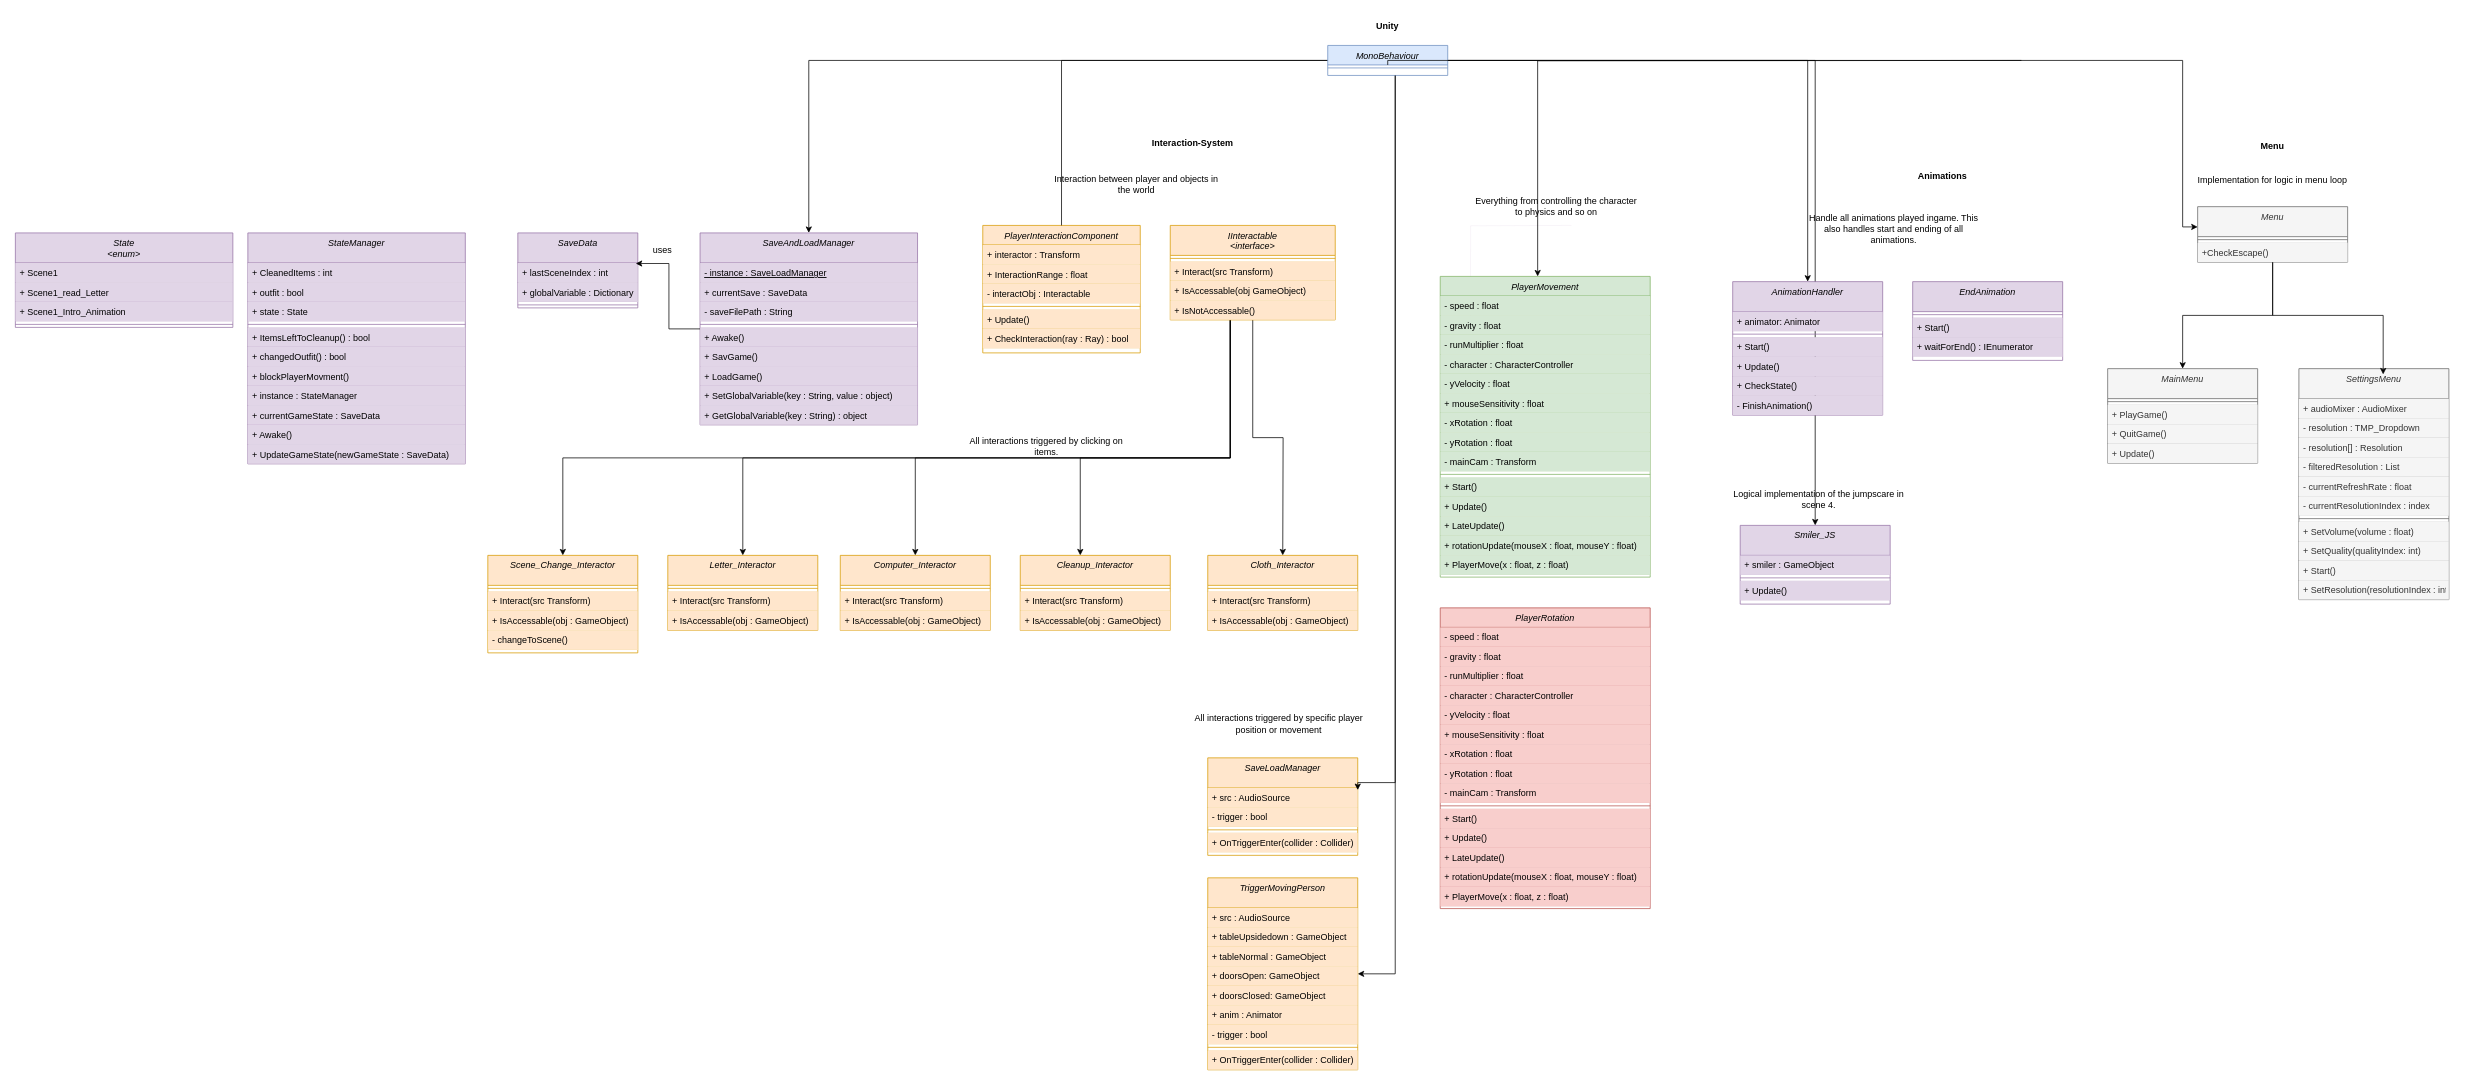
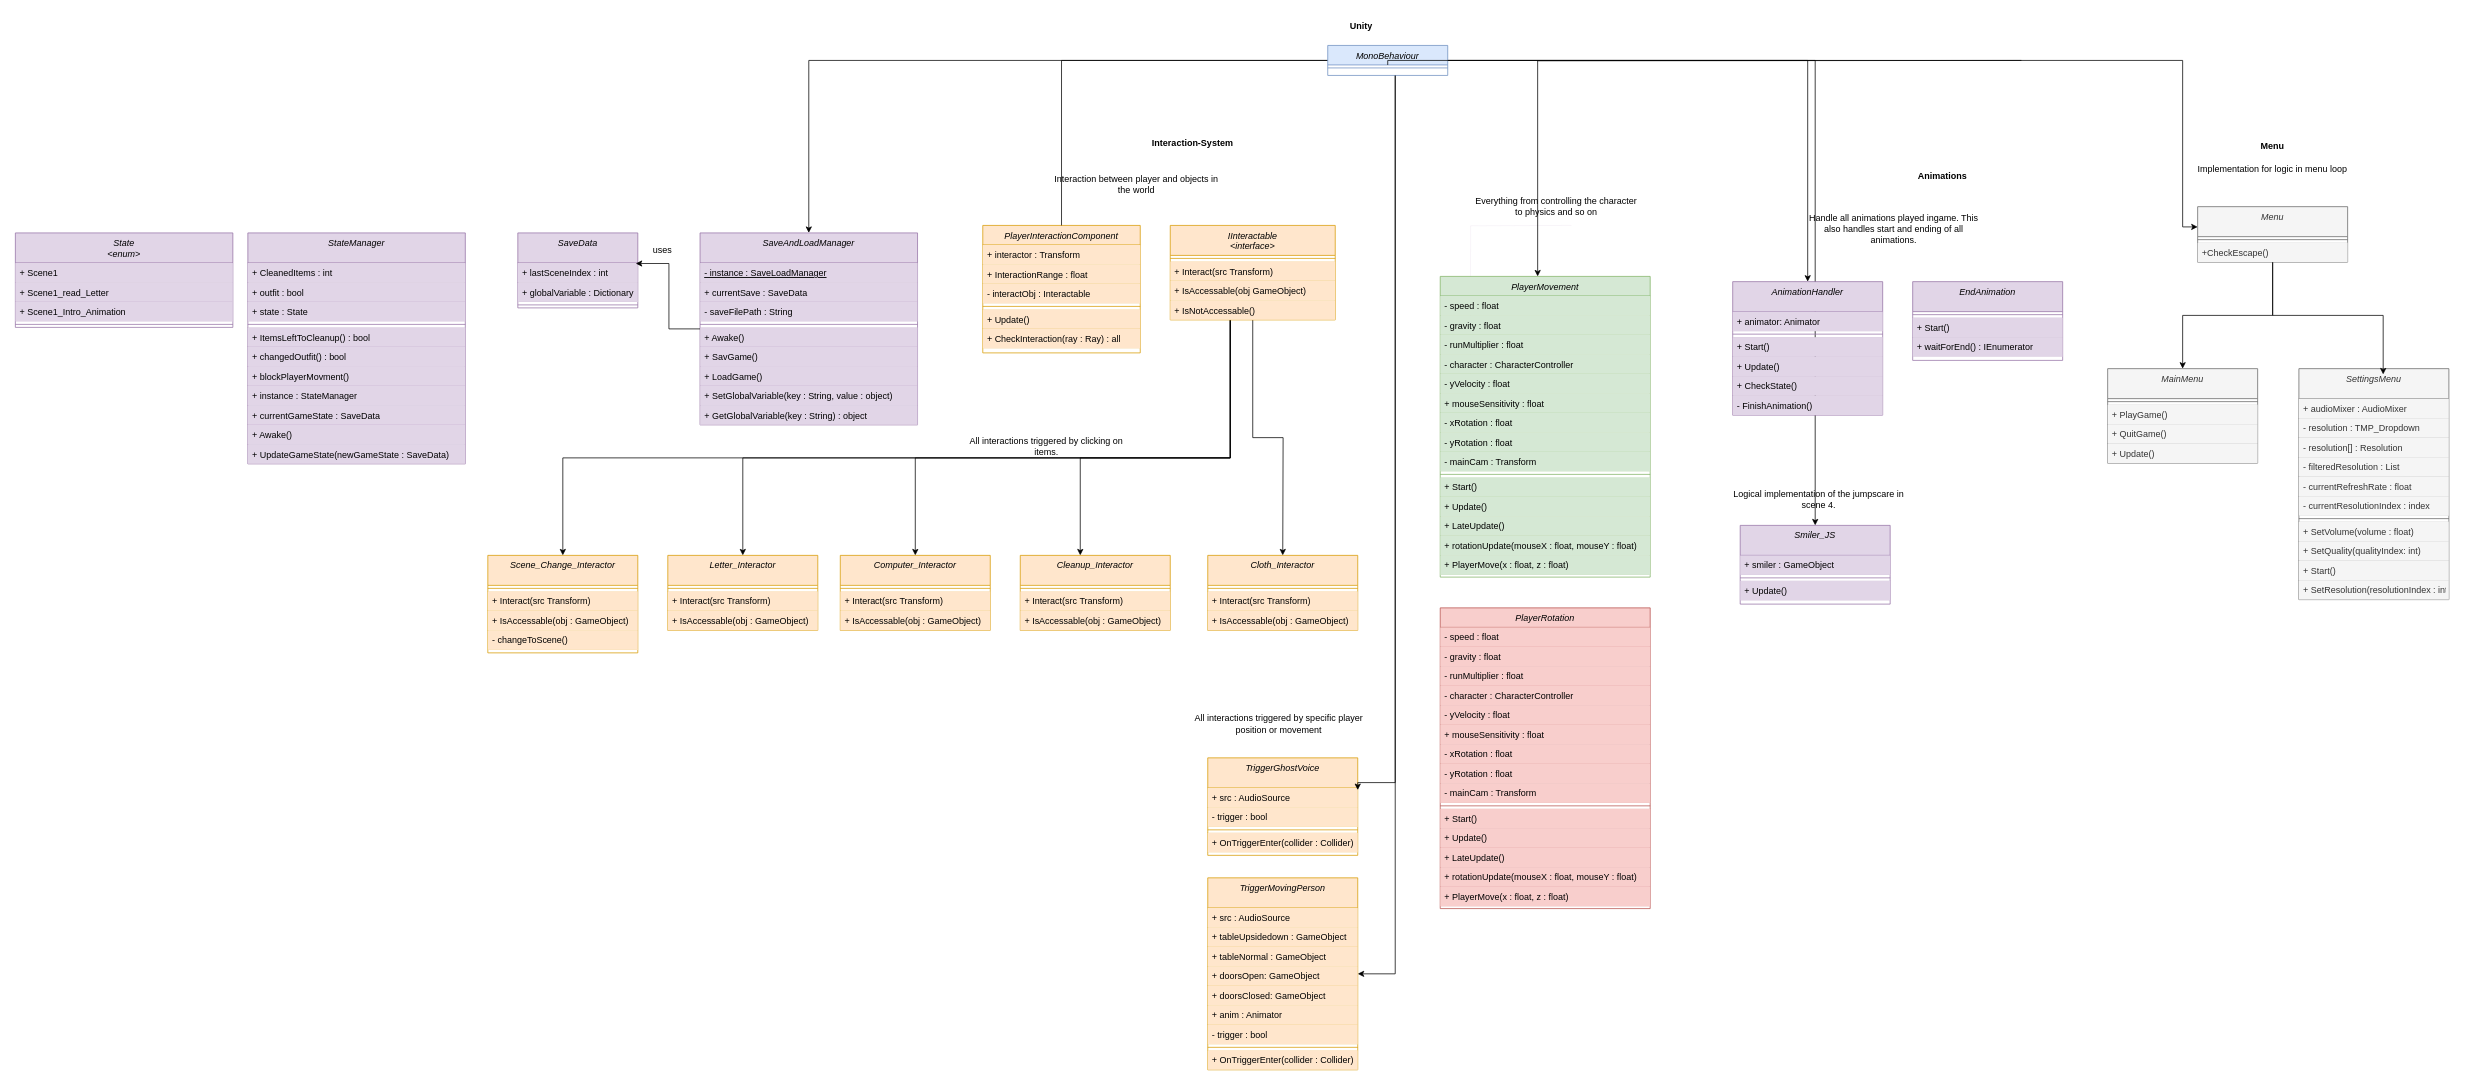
node "Unity": moved (1388, 27) -> (1362, 27)
node "Implementation for logic in menu loop": moved (2273, 180) -> (2273, 169)
node "+ CheckInteraction(ray : Ray) : bool": label "+ CheckInteraction(ray : Ray) : bool" -> "+ CheckInteraction(ray : Ray) : all"
node "SaveLoadManager": label "SaveLoadManager" -> "TriggerGhostVoice"
